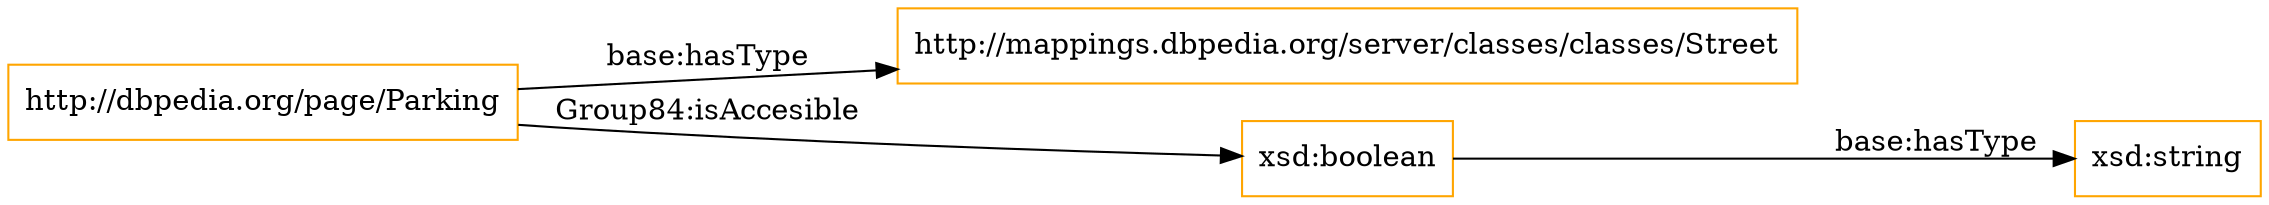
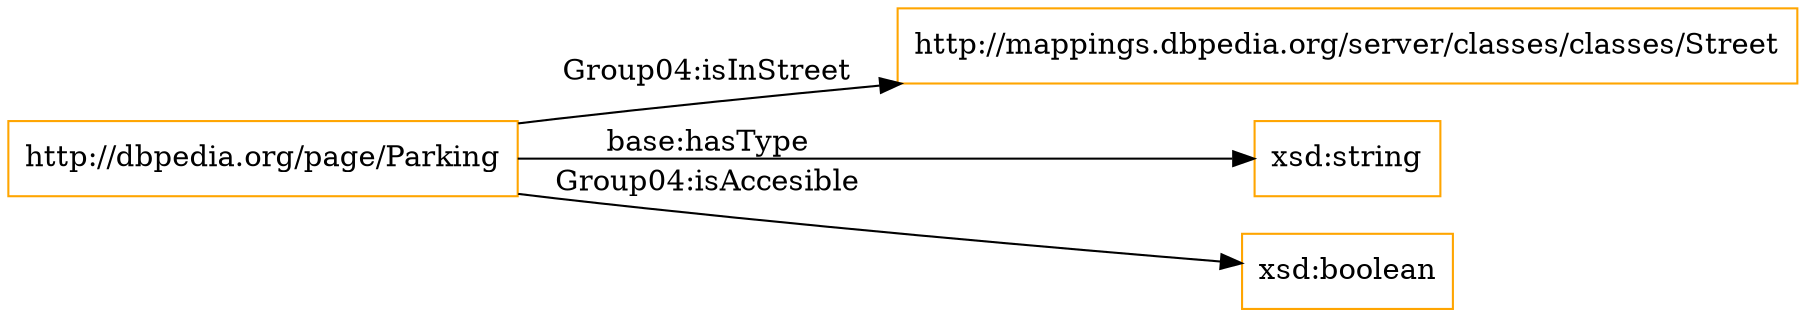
edge "http://dbpedia.org/page/Parking" -> "http://mappings.dbpedia.org/server/classes/classes/Street": label "base:hasType" -> "Group04:isInStreet"
edge "http://dbpedia.org/page/Parking" -> "xsd:boolean": label "Group84:isAccesible" -> "Group04:isAccesible"
edge "xsd:boolean" -> "xsd:string": now "http://dbpedia.org/page/Parking" -> "xsd:string"
